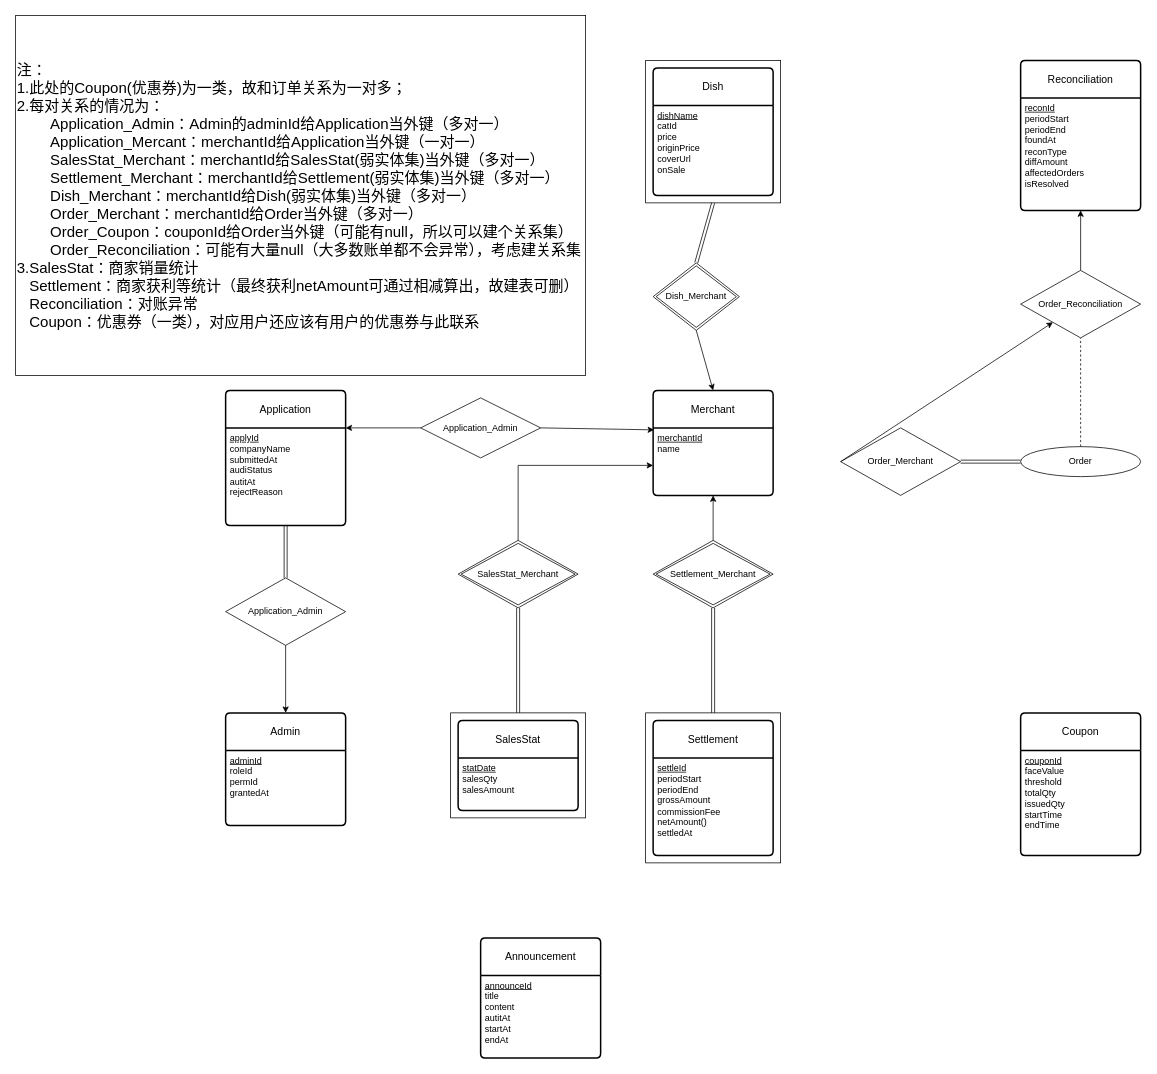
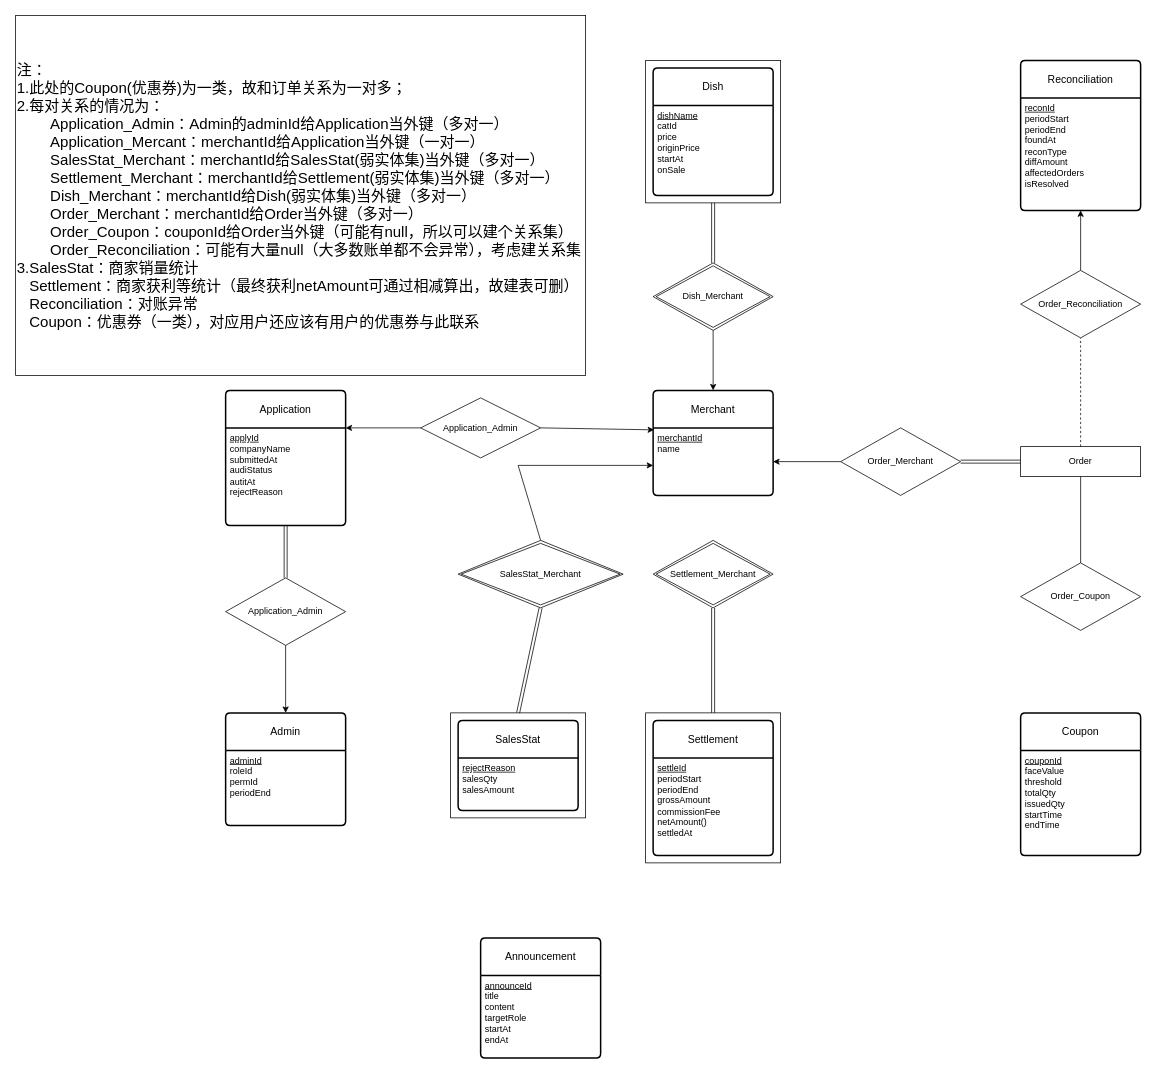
node "dishName catId price originPrice coverUrl onSale": label "dishName catId price originPrice coverUrl onSale" -> "dishName catId price originPrice startAt onSale"
node "Dish_Merchant": size 86x68 -> 120x68
edge "Order_Merchant" -> "Order_Reconciliation": now "Order_Merchant" -> "merchantId name"
node "Order": shape ellipse -> rectangle
edge "Settlement_Merchant" -> "merchantId name": removed
edge "Order" -- "Order_Coupon": added
node "SalesStat_Merchant": size 120x68 -> 165x68
node "Order_Coupon": added
node "adminId roleId permId grantedAt": label "adminId roleId permId grantedAt" -> "adminId roleId permId periodEnd"
node "statDate salesQty salesAmount": label "statDate salesQty salesAmount" -> "rejectReason salesQty salesAmount"
node "announceId title content autitAt startAt endAt": label "announceId title content autitAt startAt endAt" -> "announceId title content targetRole startAt endAt"
